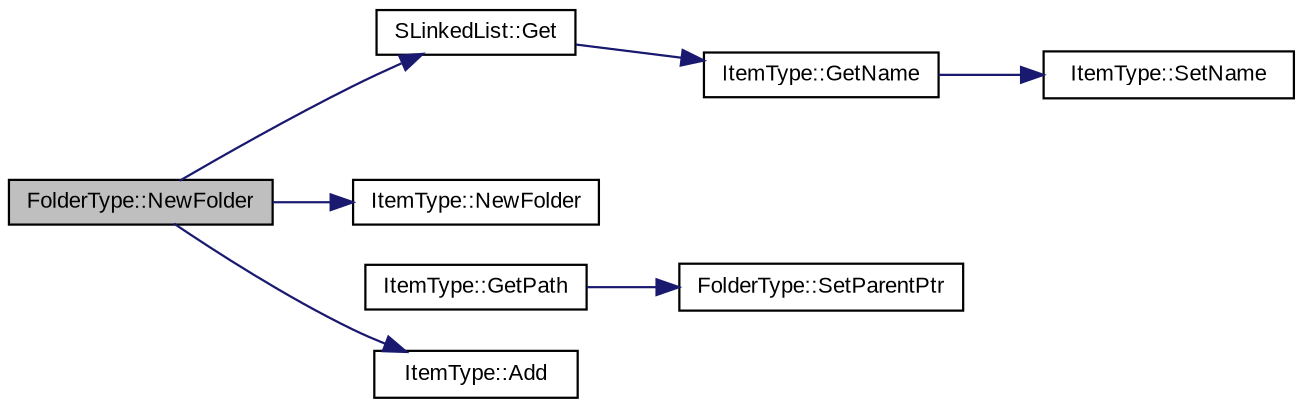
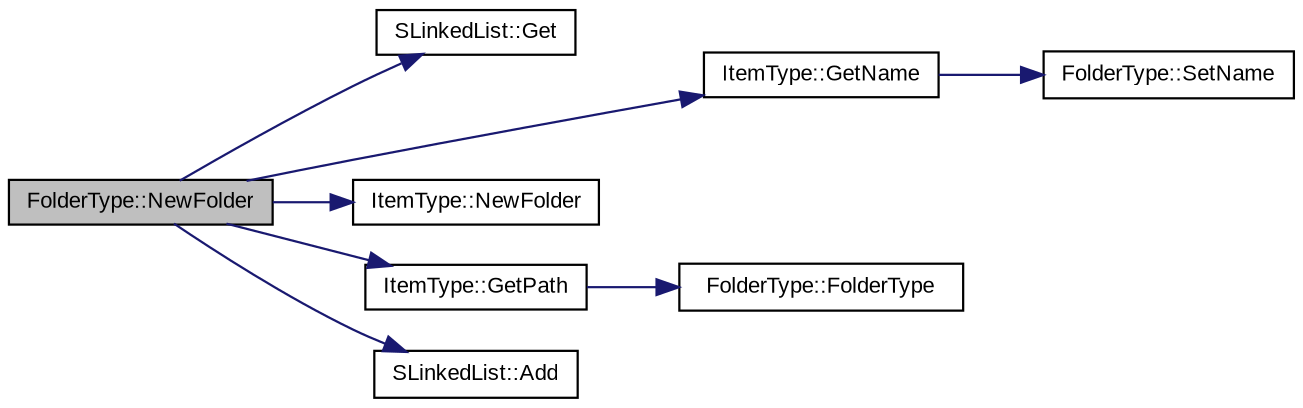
edge "SLinkedList::Get" -> "ItemType::GetName": now "FolderType::NewFolder" -> "ItemType::GetName"
node "ItemType::SetName": label "ItemType::SetName" -> "FolderType::SetName"
edge "FolderType::NewFolder" -> "ItemType::GetPath": added
node "FolderType::SetParentPtr": label "FolderType::SetParentPtr" -> "FolderType::FolderType"
node "ItemType::Add": label "ItemType::Add" -> "SLinkedList::Add"
